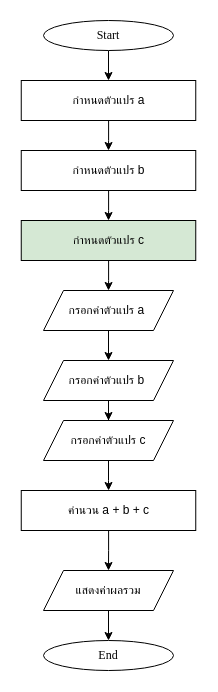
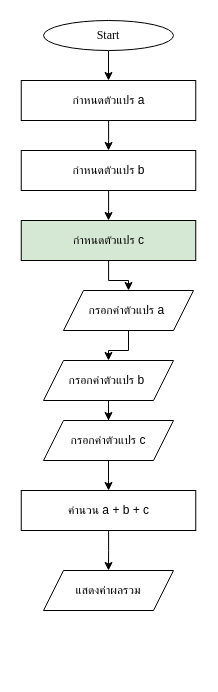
node "กรอกค่าตัวแปร a": moved (109, 311) -> (129, 311)
edge "แสดงค่าผลรวม" -> "End": removed
node "End": removed
